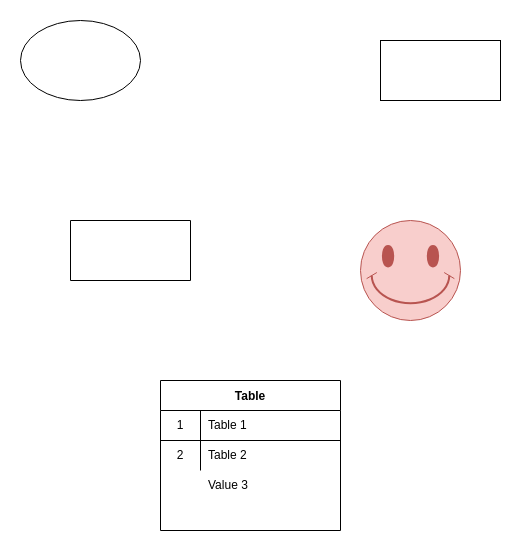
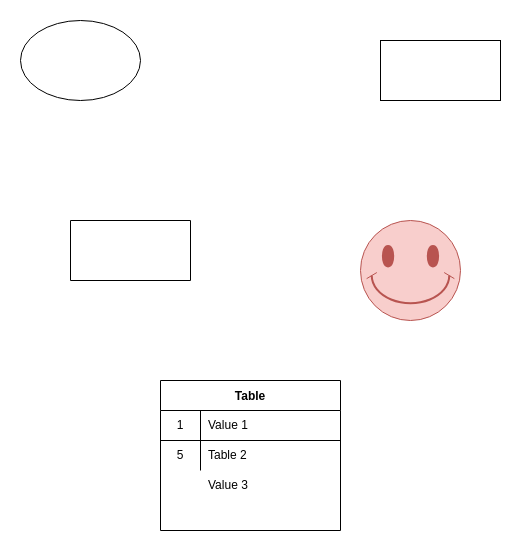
node "Table 1": label "Table 1" -> "Value 1"
node "2": label "2" -> "5"
